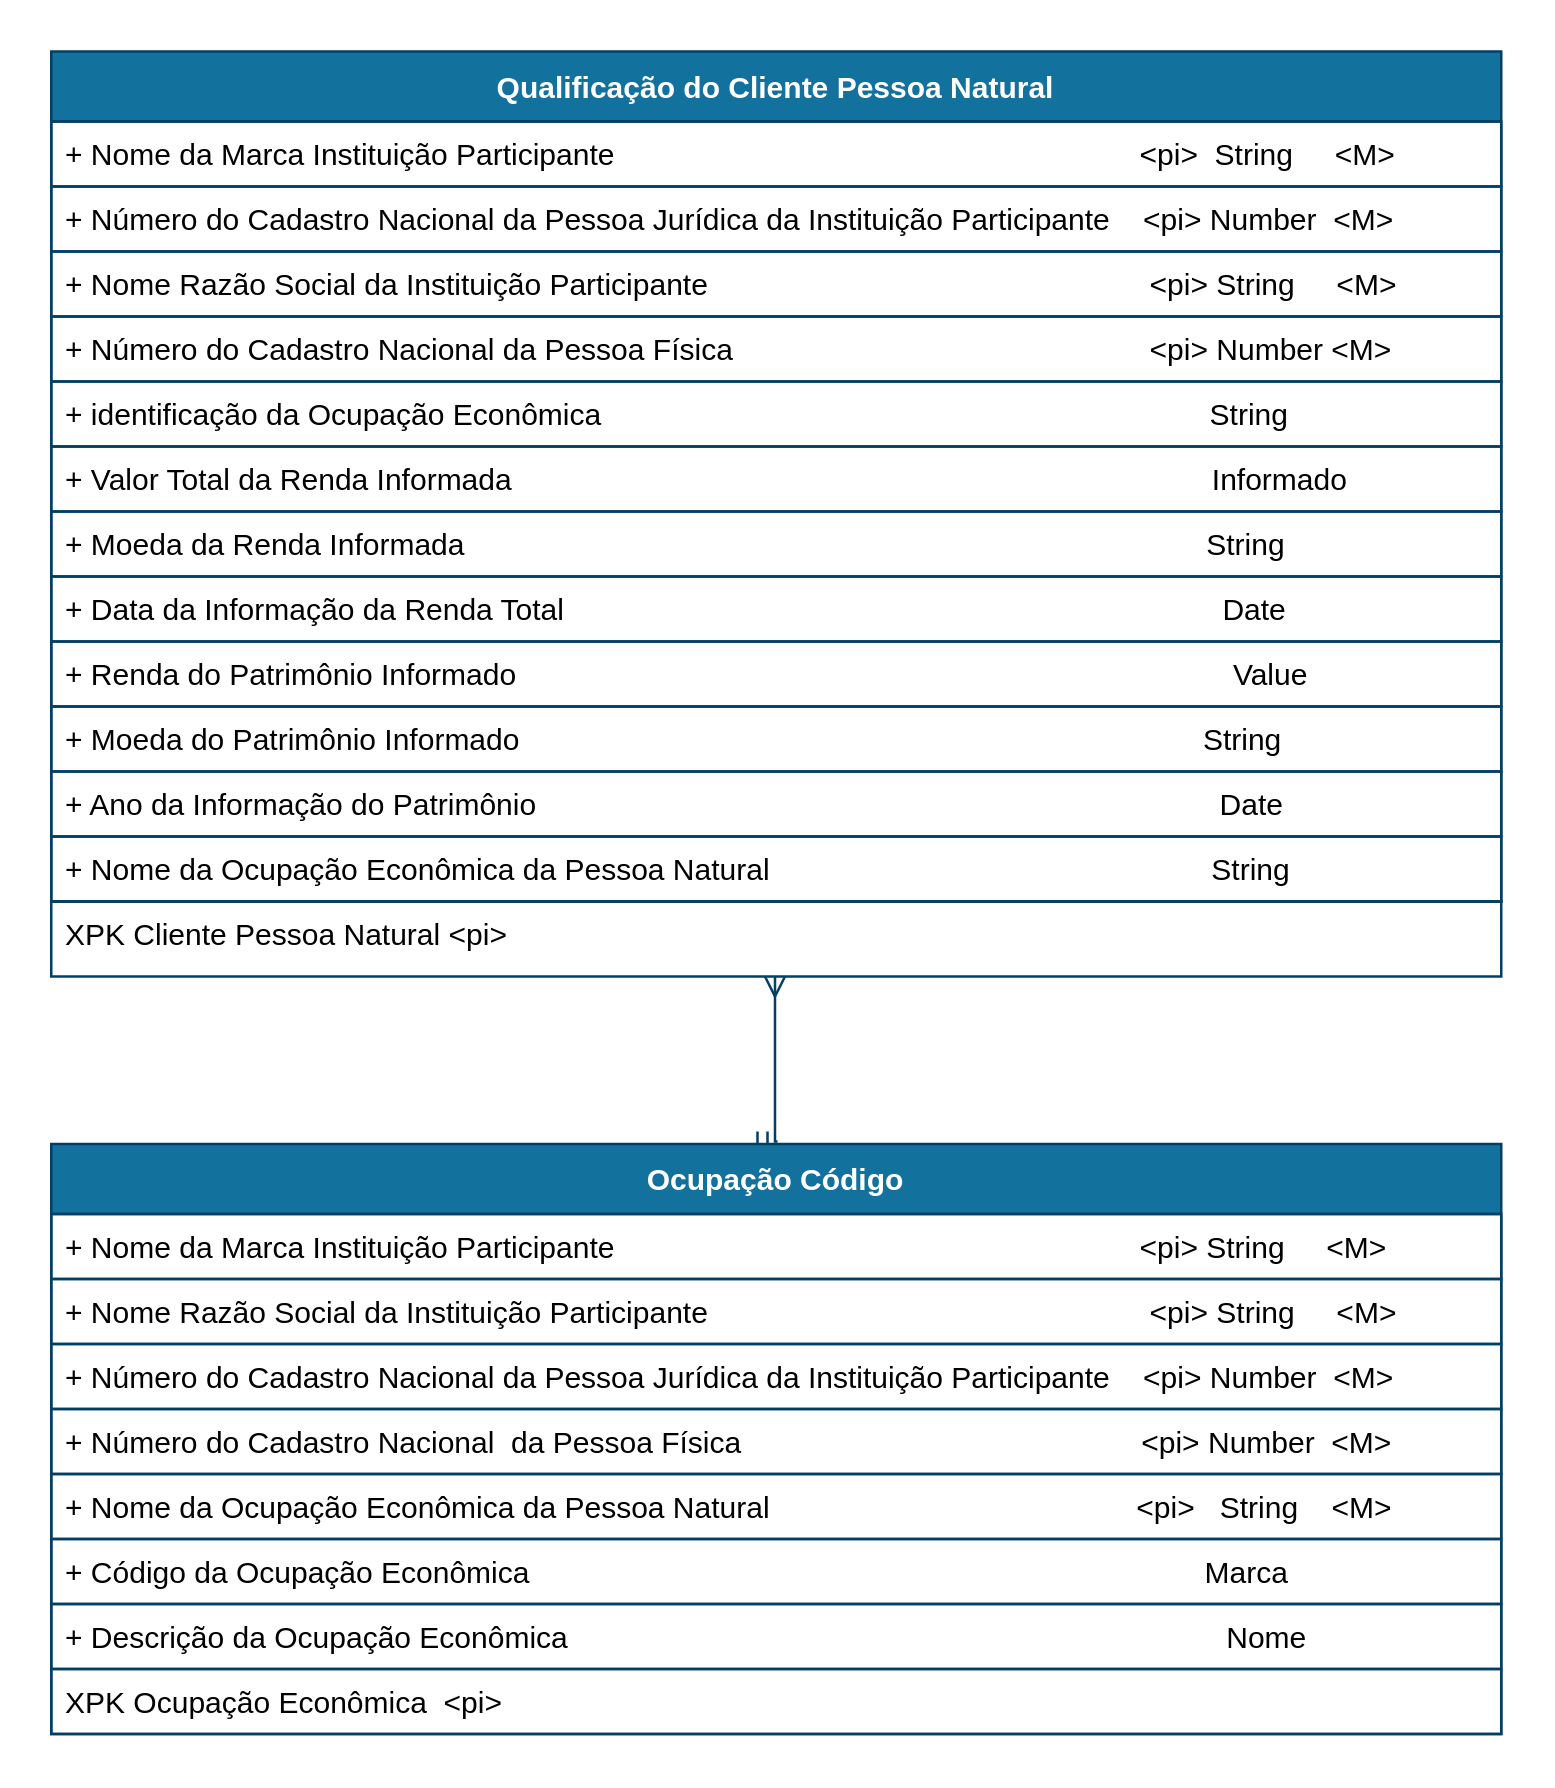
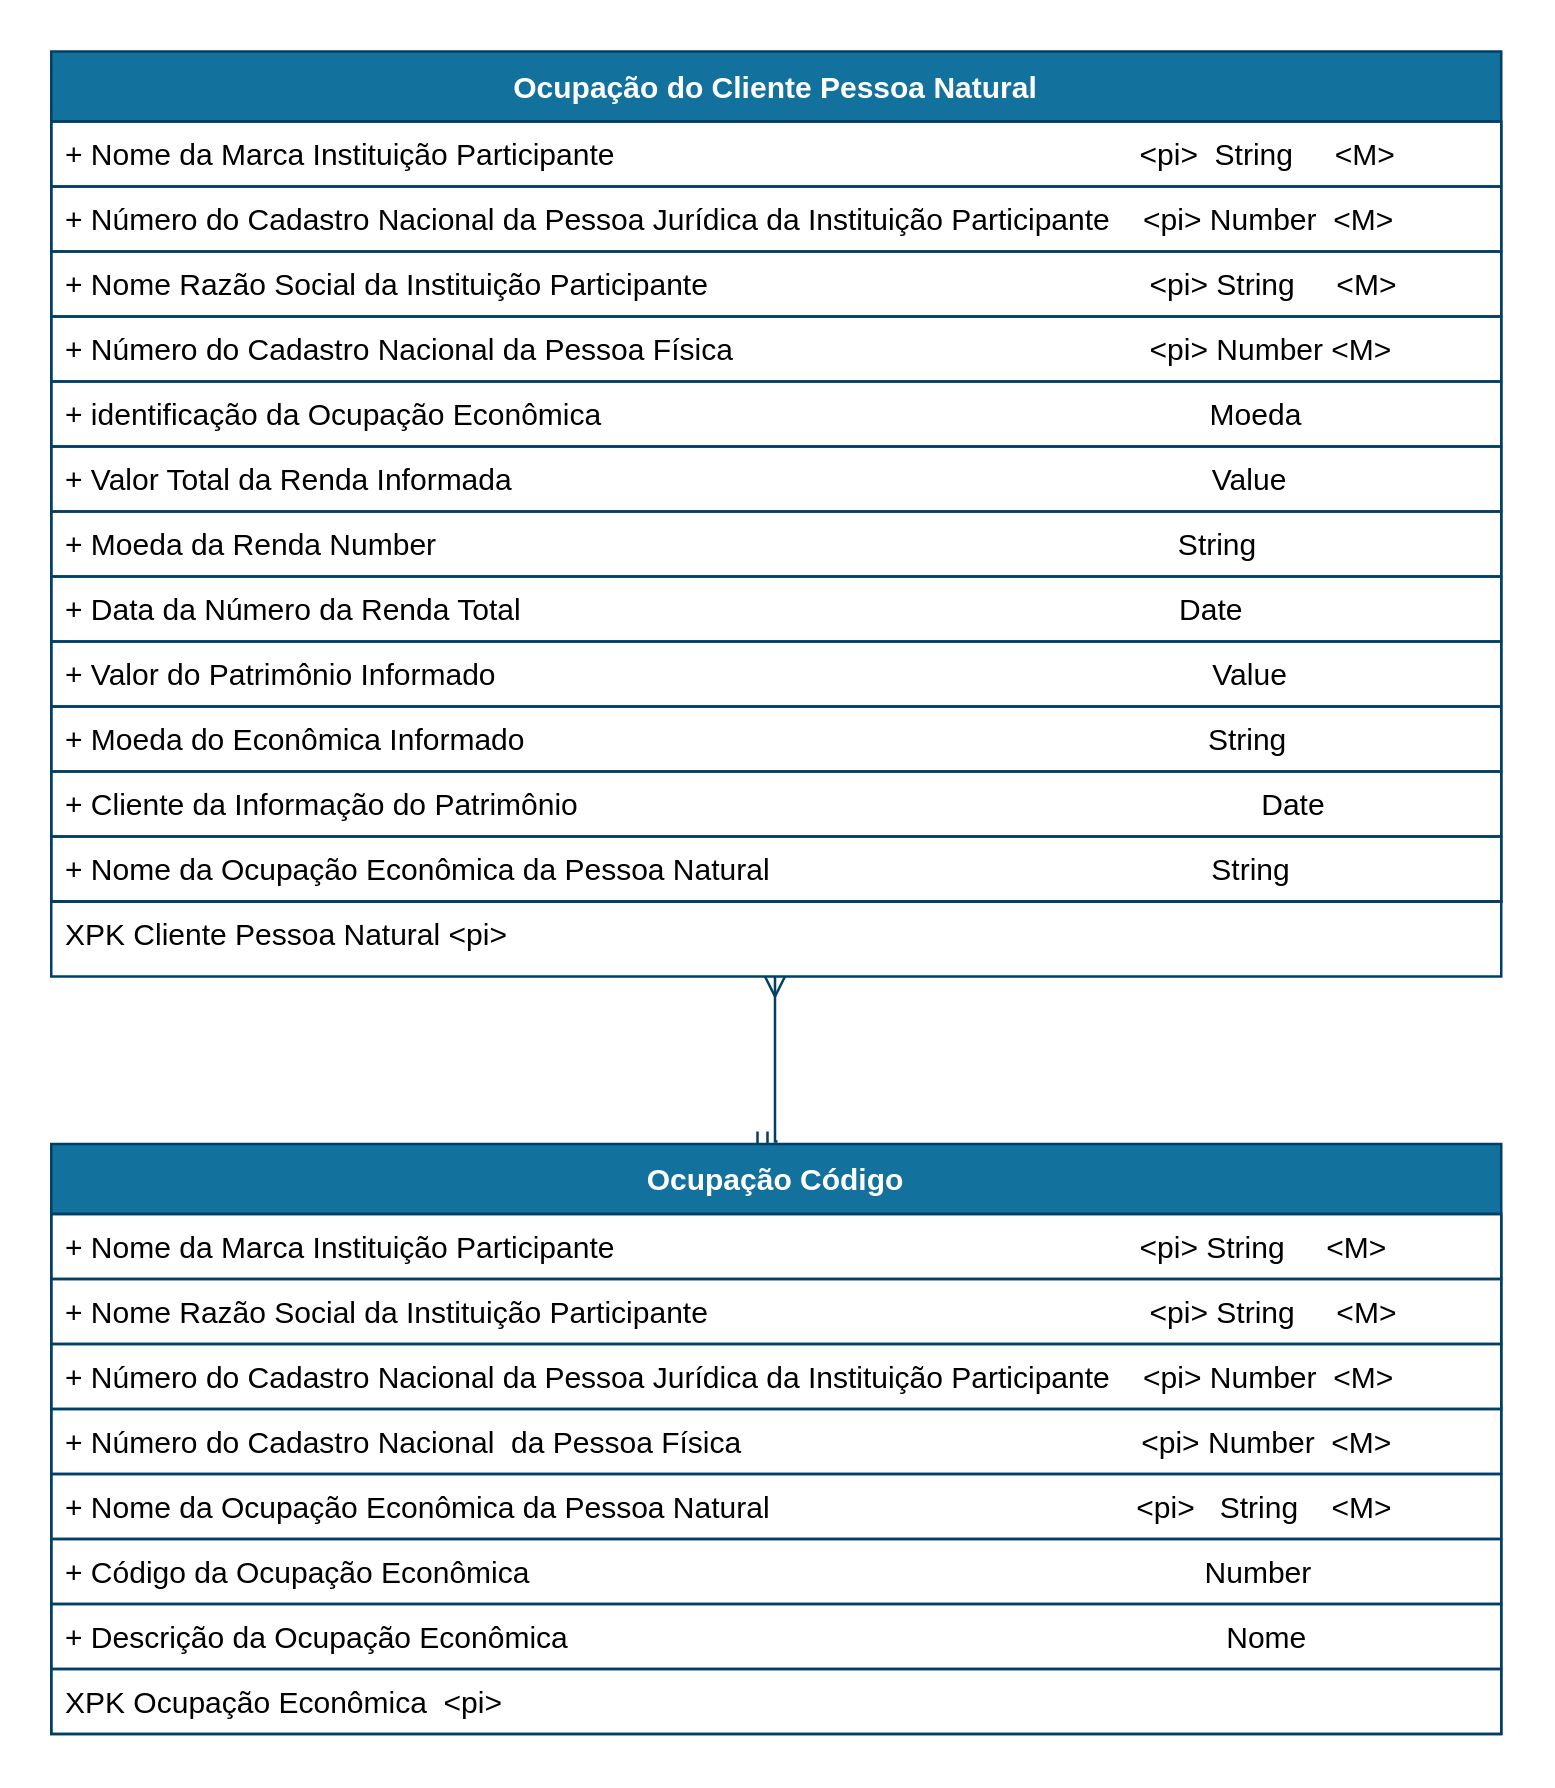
node "Qualificação do Cliente Pessoa Natural": label "Qualificação do Cliente Pessoa Natural" -> "Ocupação do Cliente Pessoa Natural"
node "+ identificação da Ocupação Econômica String": label "+ identificação da Ocupação Econômica String" -> "+ identificação da Ocupação Econômica Moeda"
node "+ Valor Total da Renda Informada Informado": label "+ Valor Total da Renda Informada Informado" -> "+ Valor Total da Renda Informada Value"
node "+ Moeda da Renda Informada String": label "+ Moeda da Renda Informada String" -> "+ Moeda da Renda Number String"
node "+ Data da Informação da Renda Total Date": label "+ Data da Informação da Renda Total Date" -> "+ Data da Número da Renda Total Date"
node "+ Renda do Patrimônio Informado Value": label "+ Renda do Patrimônio Informado Value" -> "+ Valor do Patrimônio Informado Value"
node "+ Moeda do Patrimônio Informado String": label "+ Moeda do Patrimônio Informado String" -> "+ Moeda do Econômica Informado String"
node "+ Ano da Informação do Patrimônio Date": label "+ Ano da Informação do Patrimônio Date" -> "+ Cliente da Informação do Patrimônio Date"
node "+ Código da Ocupação Econômica Marca": label "+ Código da Ocupação Econômica Marca" -> "+ Código da Ocupação Econômica Number"
